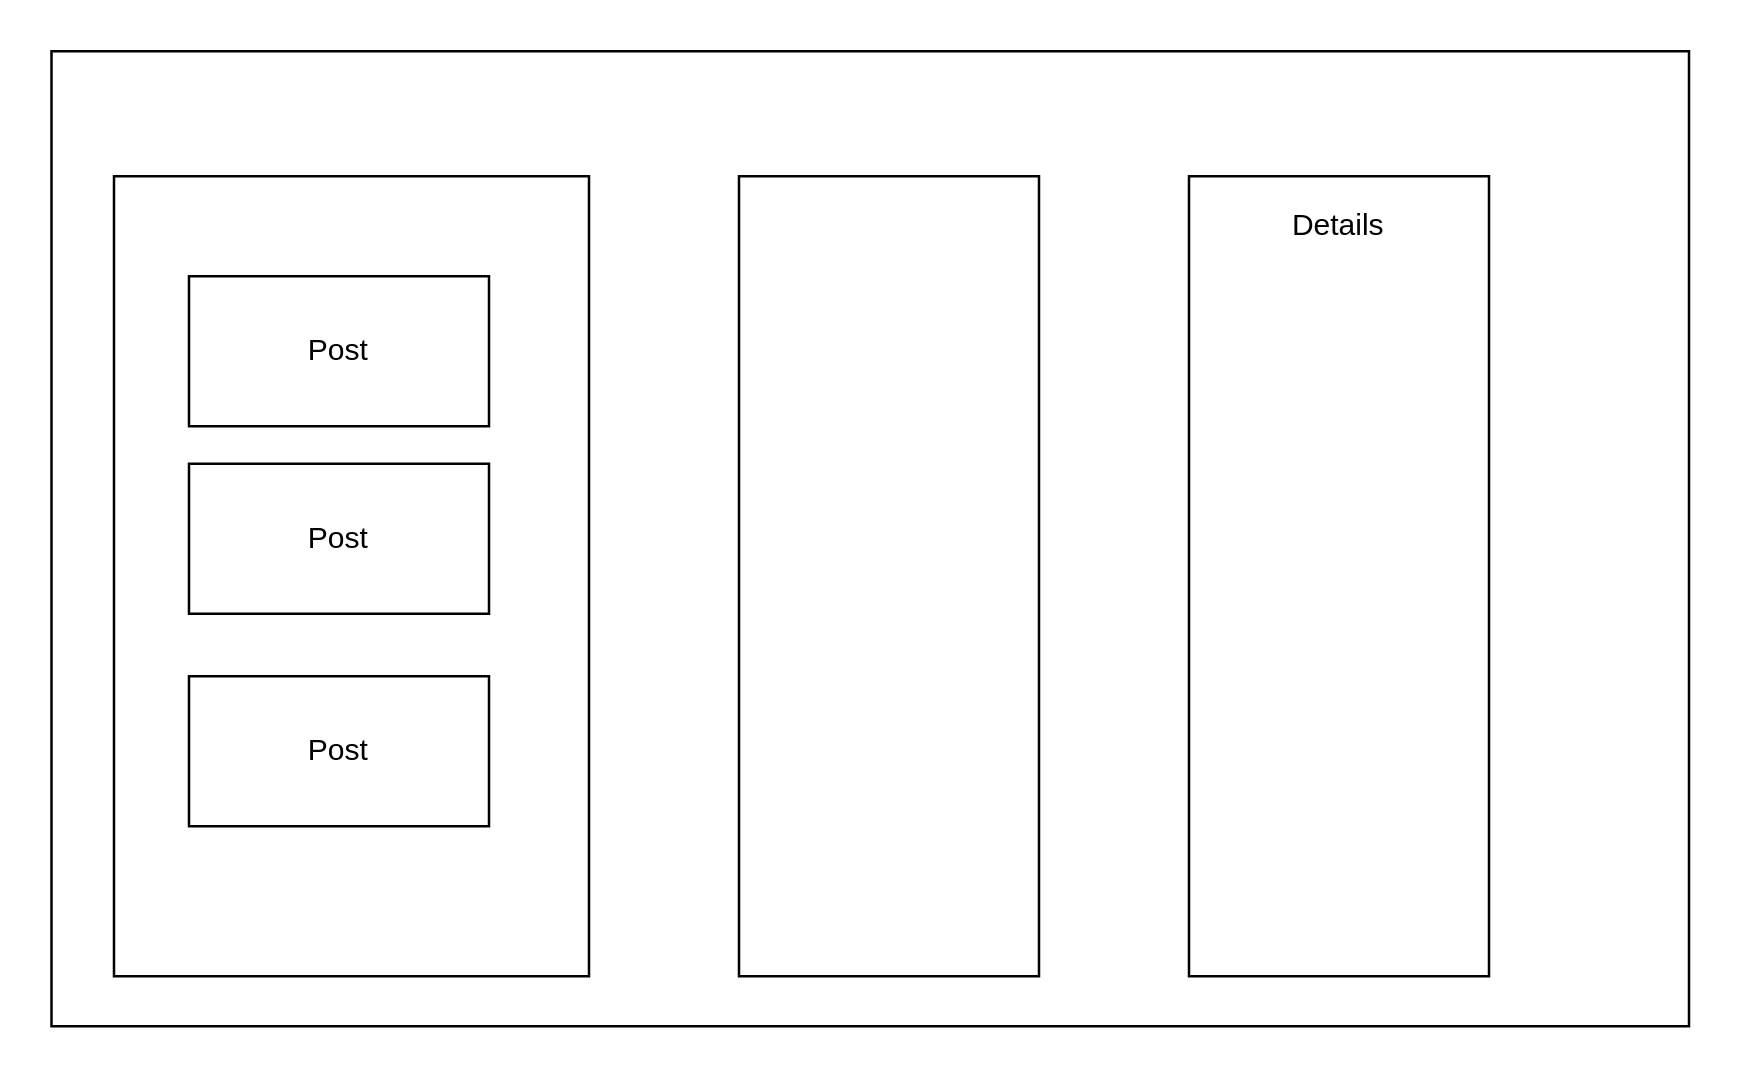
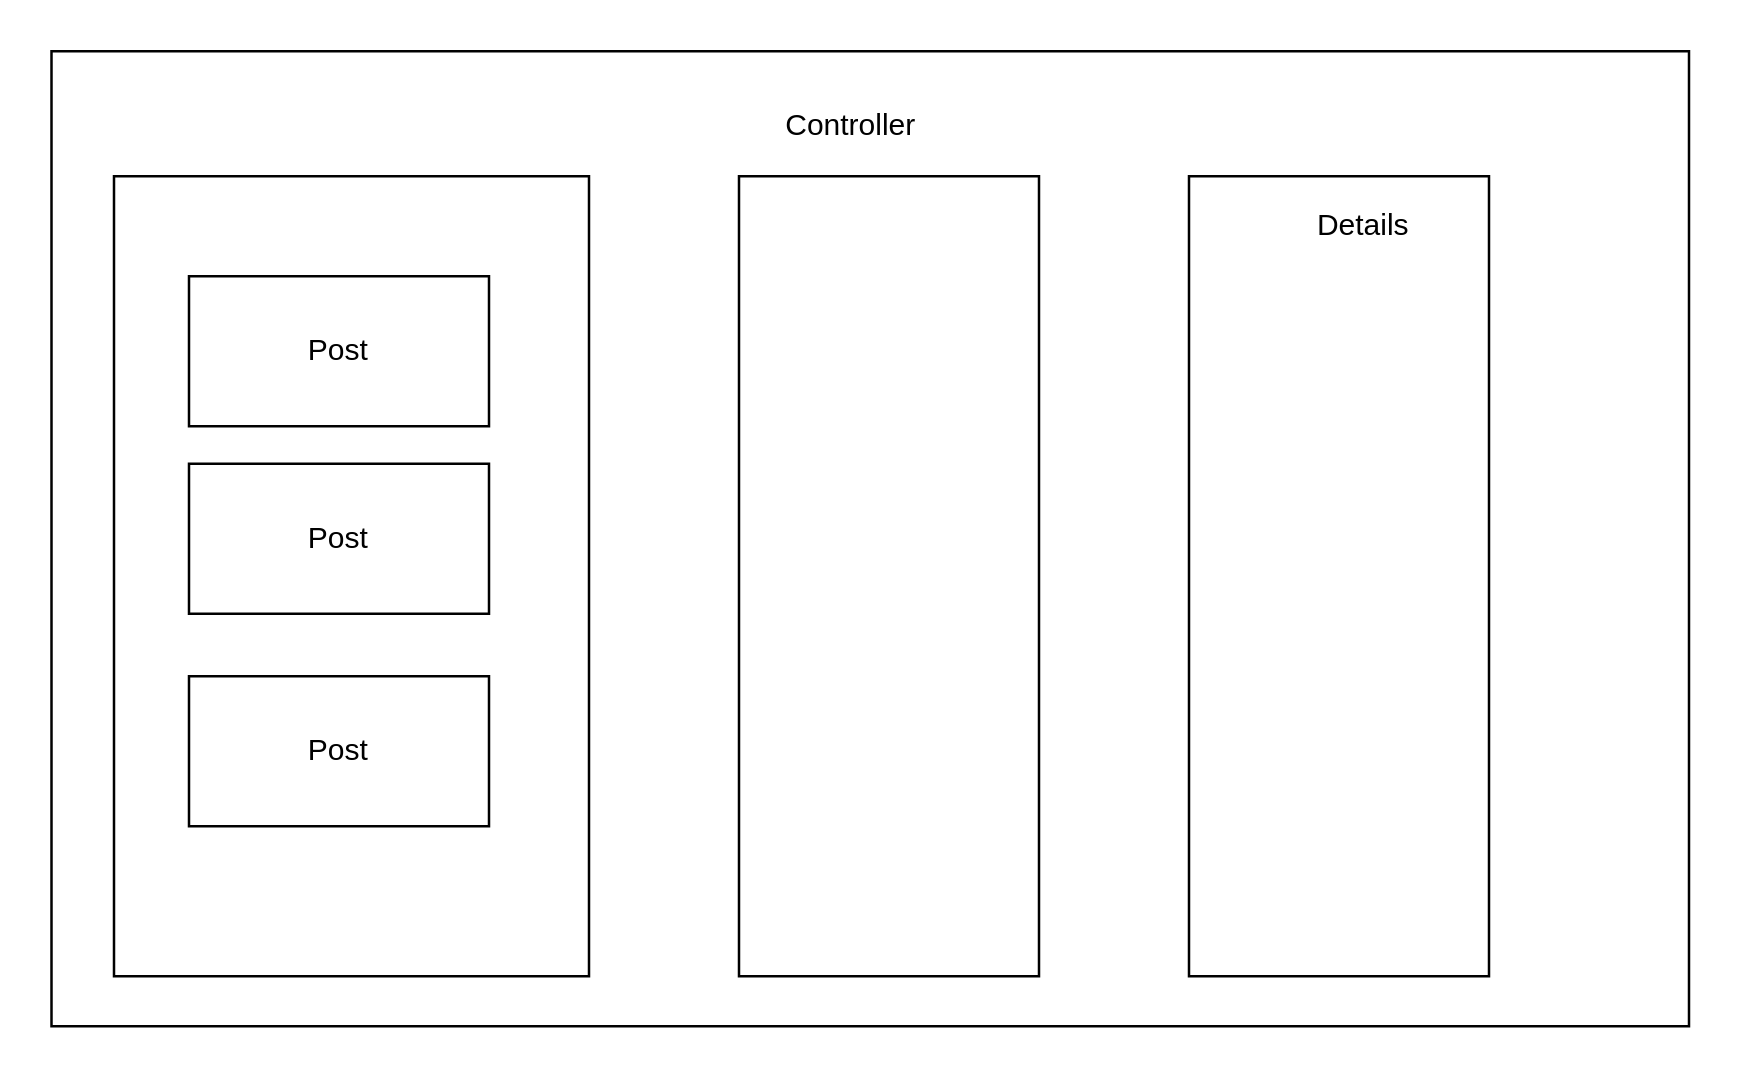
node "Controller": added
node "Details": moved (1339, 226) -> (1364, 226)
